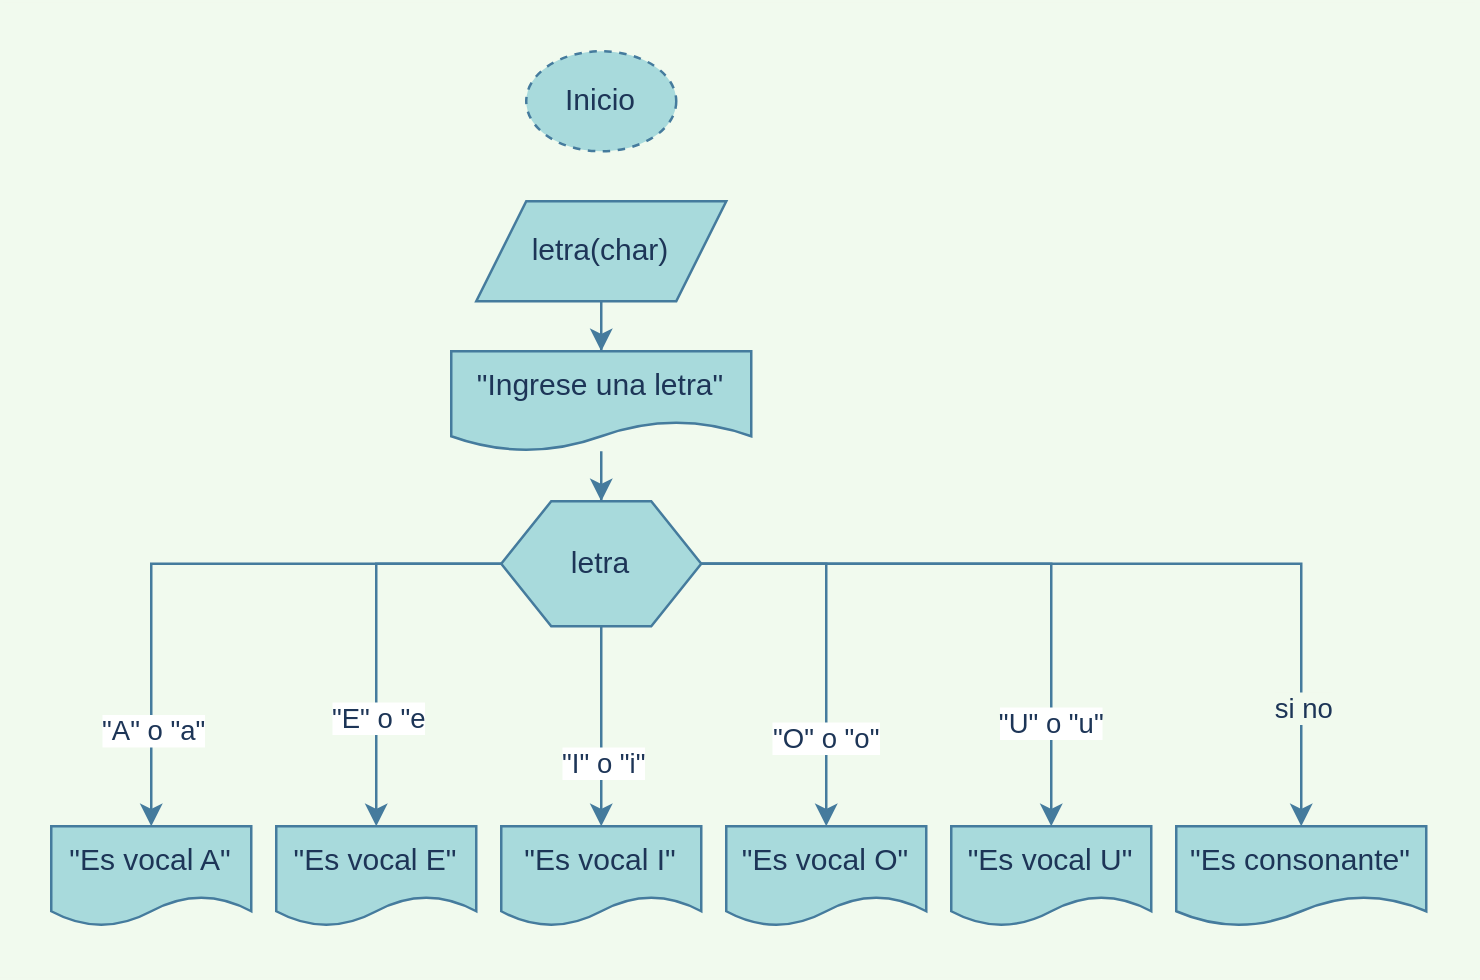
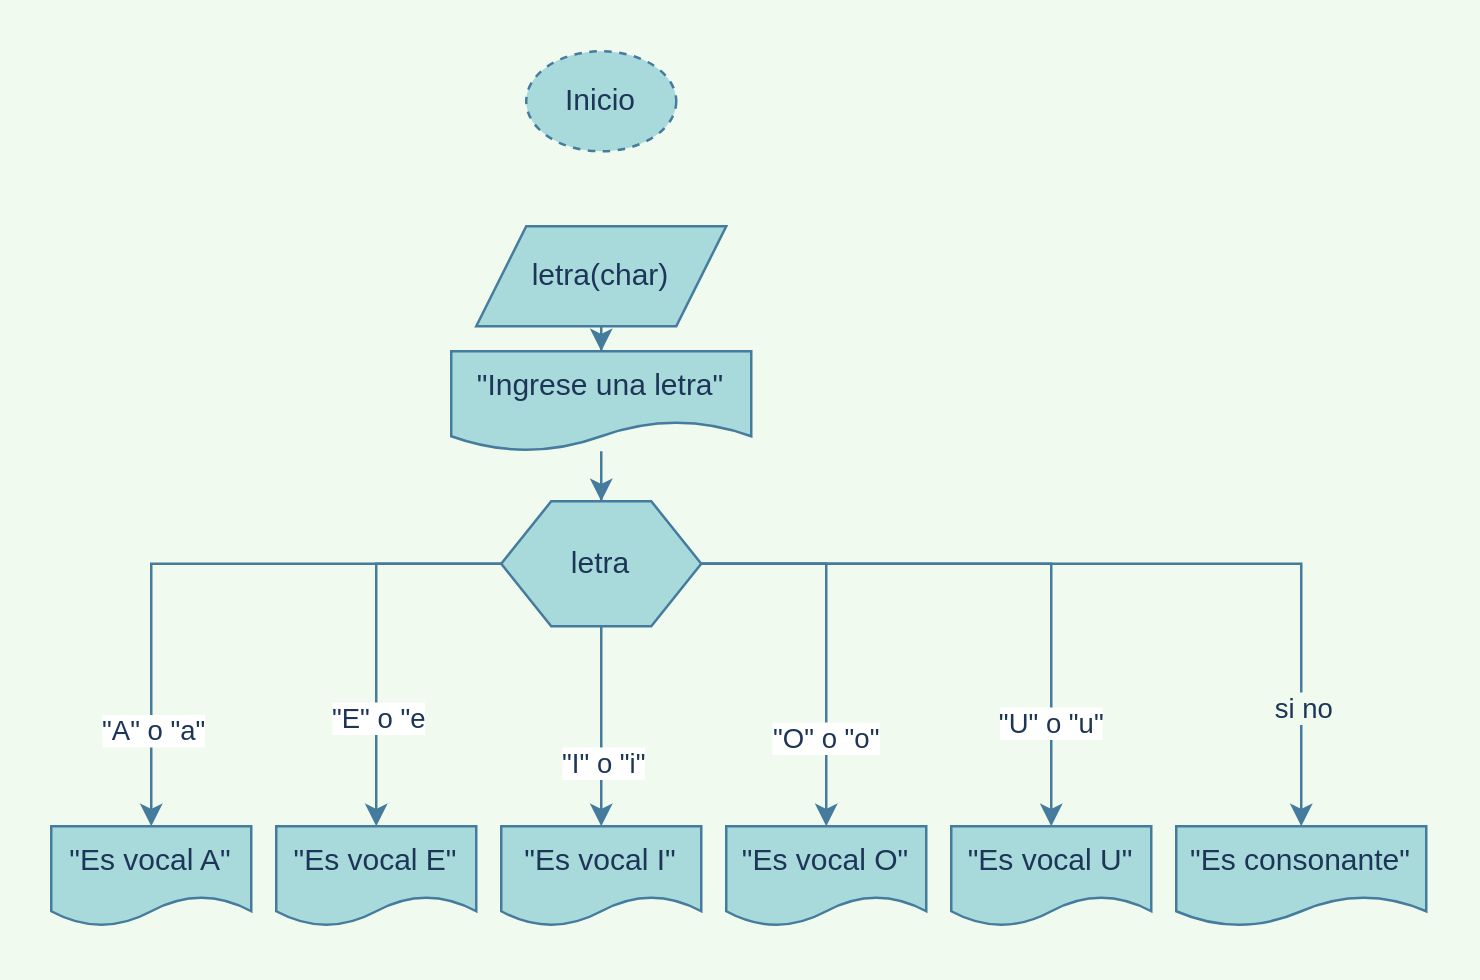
node "letra(char)": moved (601, 251) -> (601, 276)
